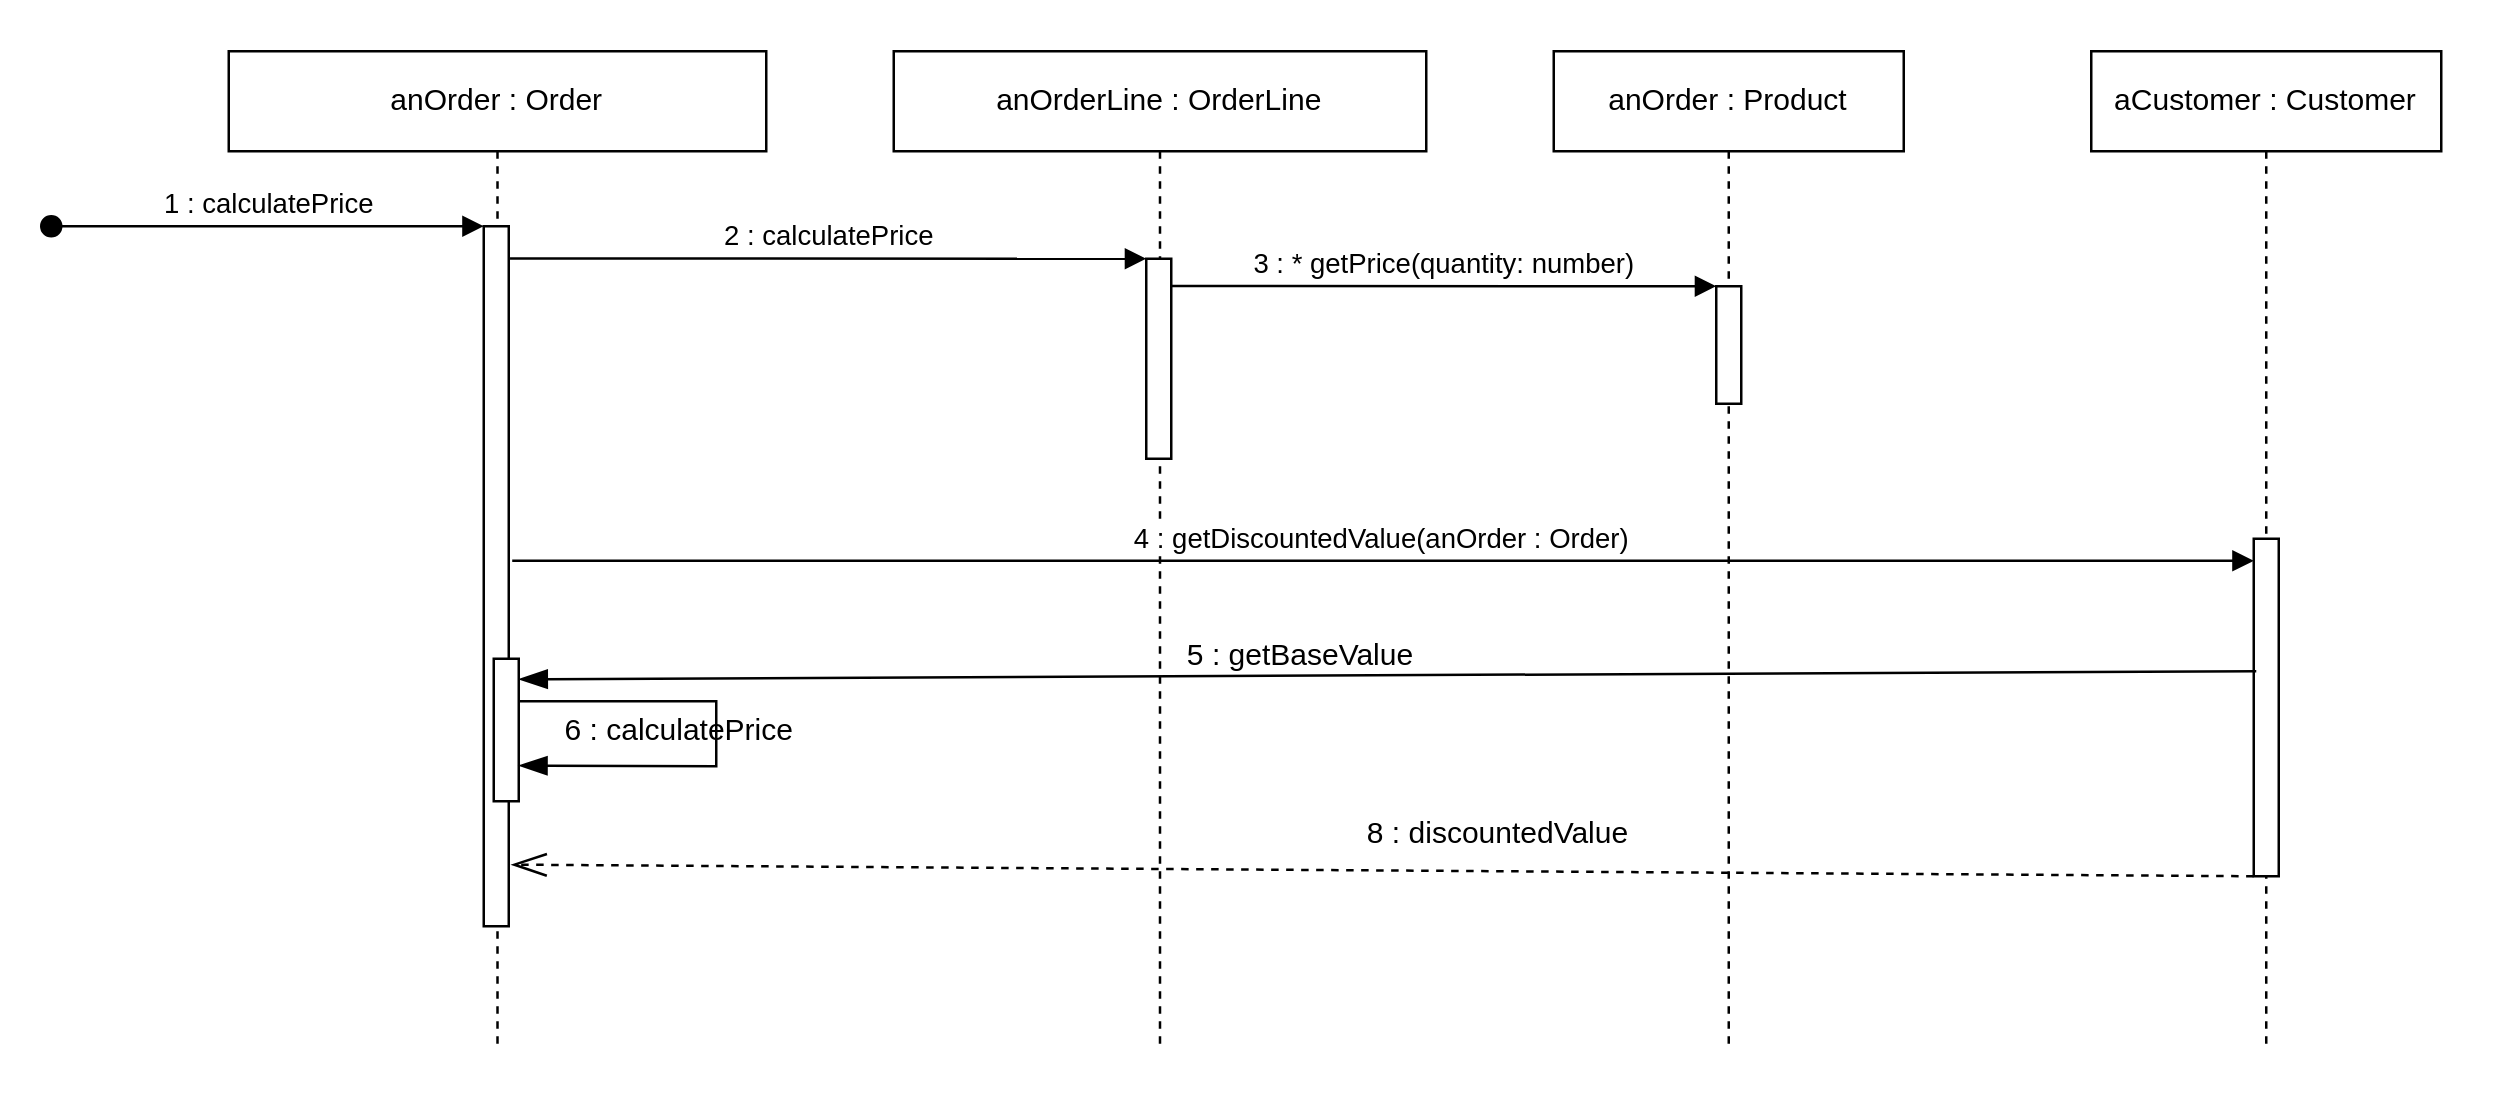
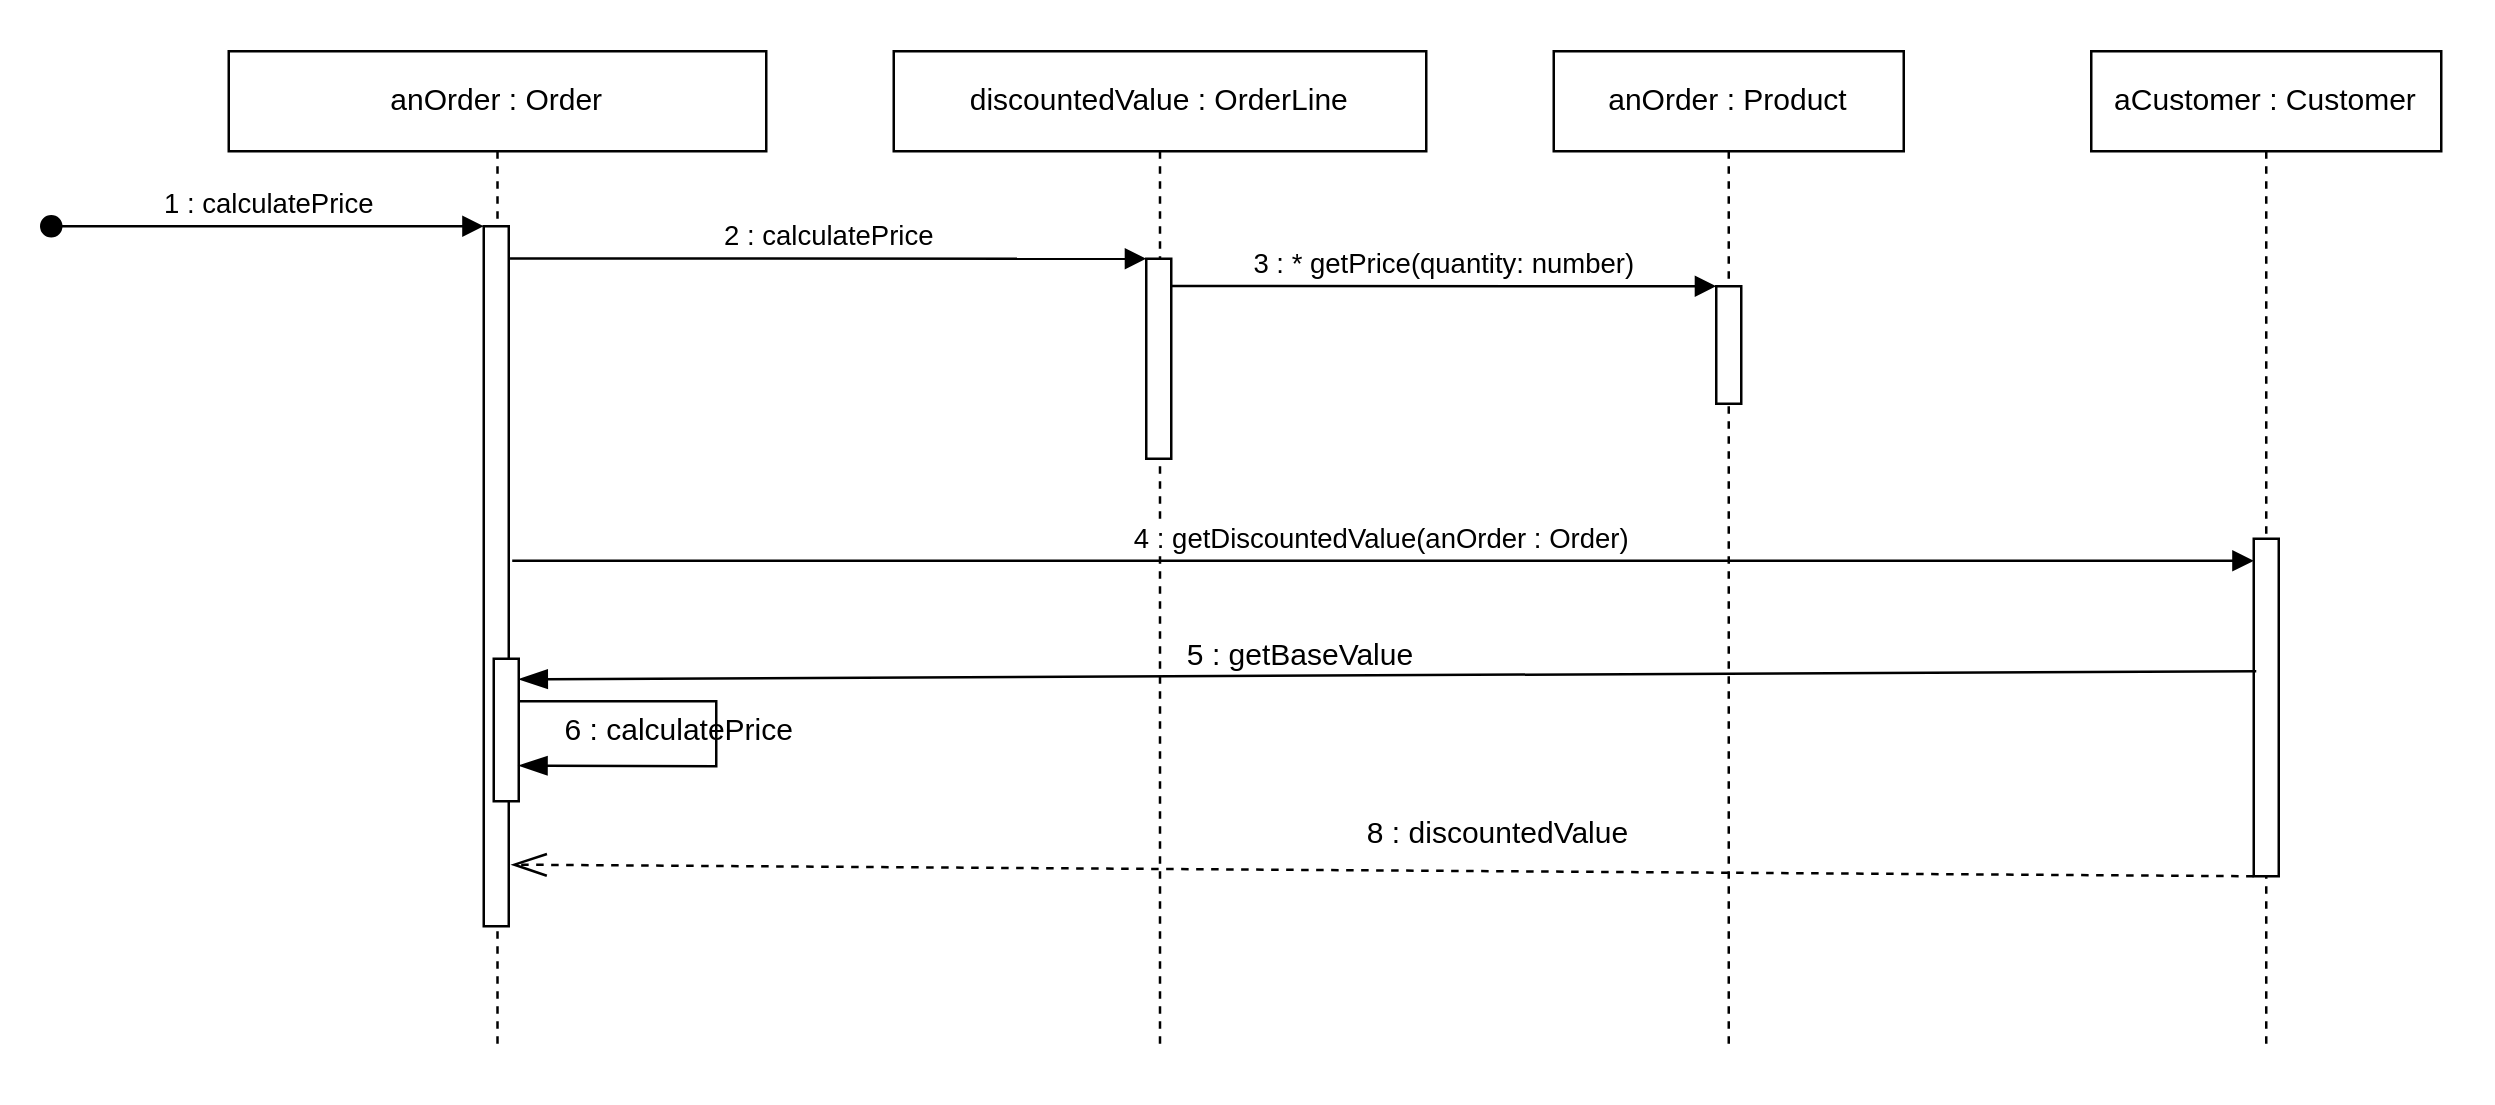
node "anOrderLine : OrderLine": label "anOrderLine : OrderLine" -> "discountedValue : OrderLine"
